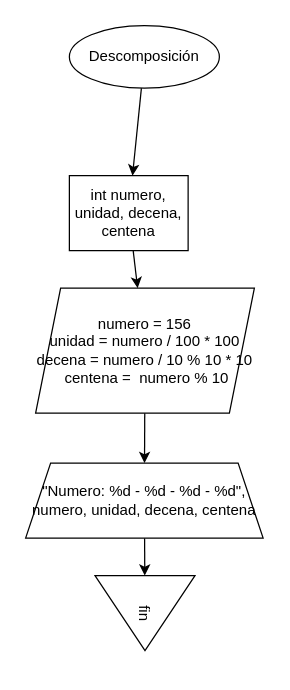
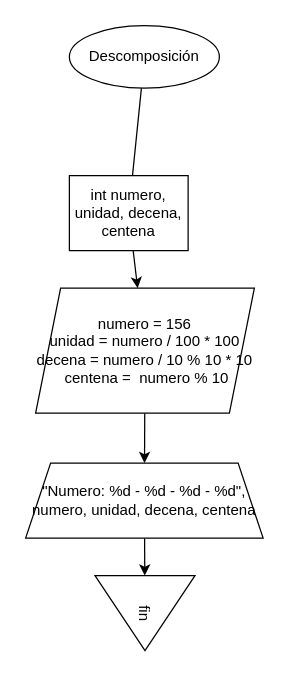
edge "Descomposición" -> "int numero, unidad, decena, centena": arrowhead classic -> none
